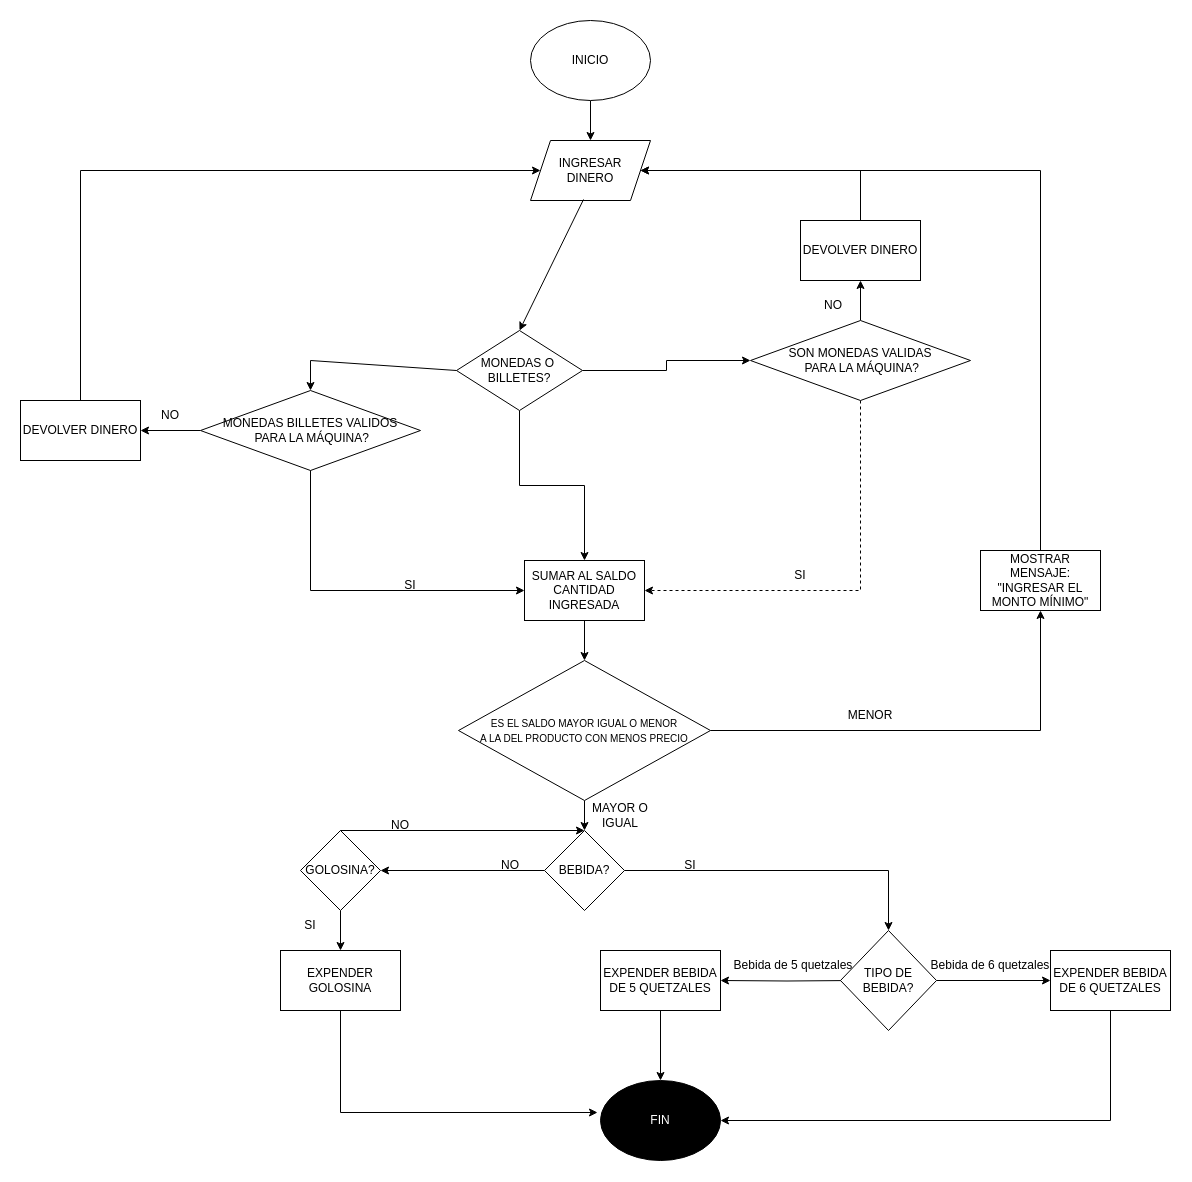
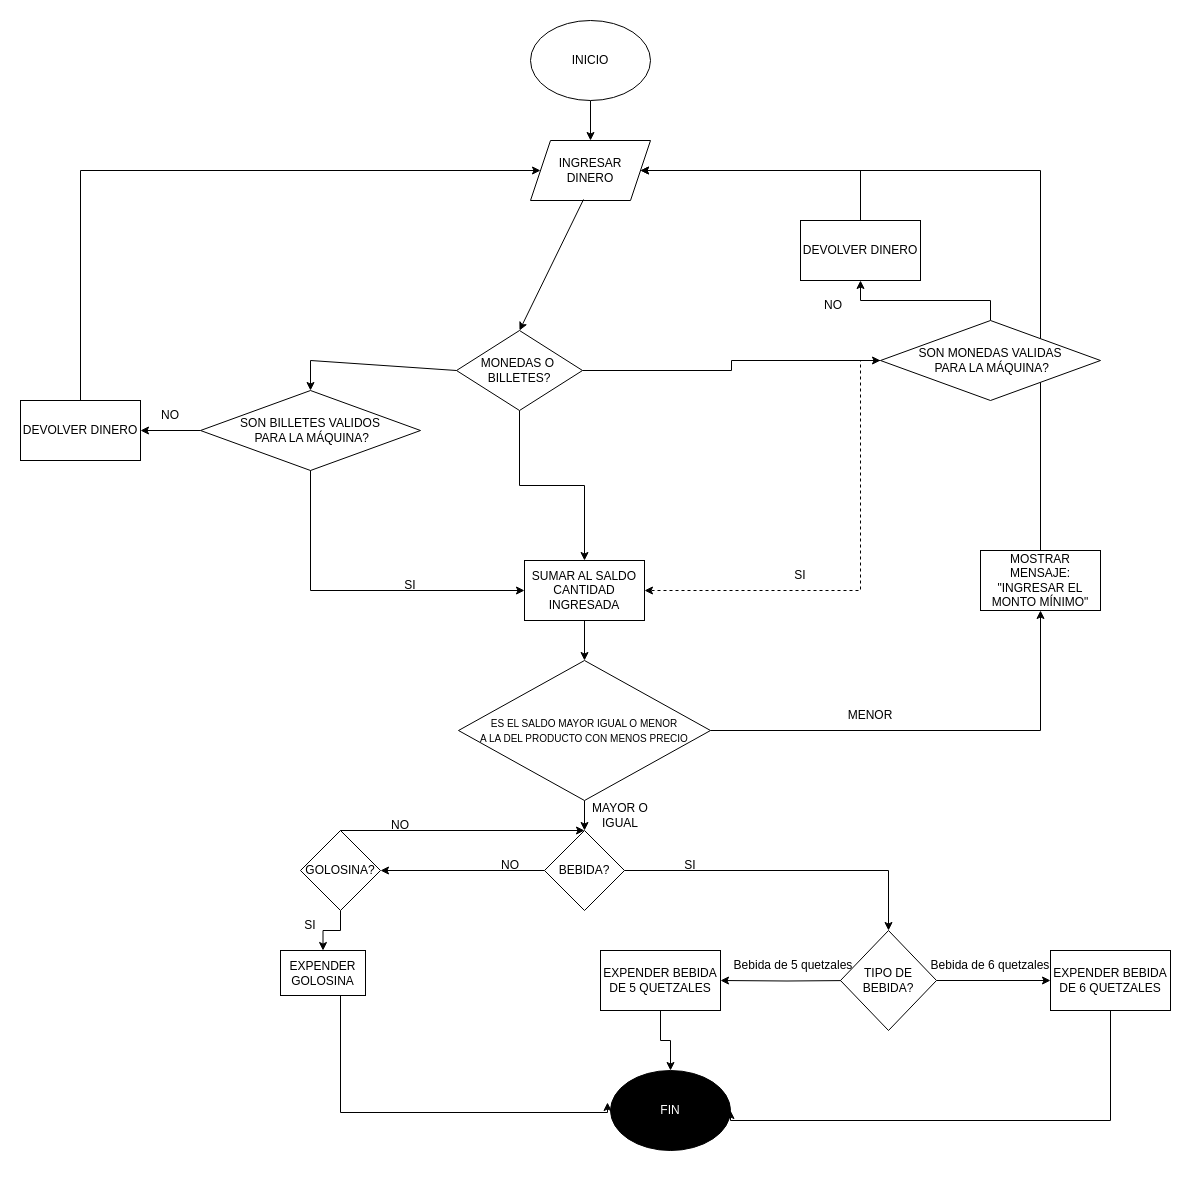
node "SON MONEDAS VALIDAS PARA LA MÁQUINA?": moved (861, 361) -> (991, 361)
node "MONEDAS BILLETES VALIDOS PARA LA MÁQUINA?": label "MONEDAS BILLETES VALIDOS PARA LA MÁQUINA?" -> "SON BILLETES VALIDOS PARA LA MÁQUINA?"
node "EXPENDER GOLOSINA": size 120x60 -> 85x45
node "FIN": moved (661, 1121) -> (671, 1111)
